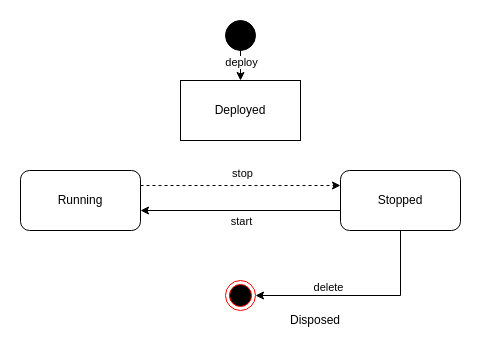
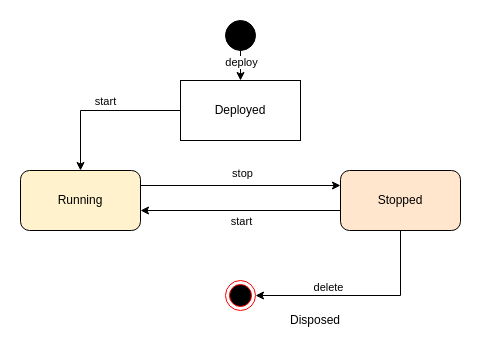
edge "Deployed" -> "Running": added, label "start"
edge "Running" -> "Stopped": style dashed -> solid
node "Running": fillcolor #ffffff -> #fff2cc
node "Stopped": fillcolor #ffffff -> #ffe6cc
